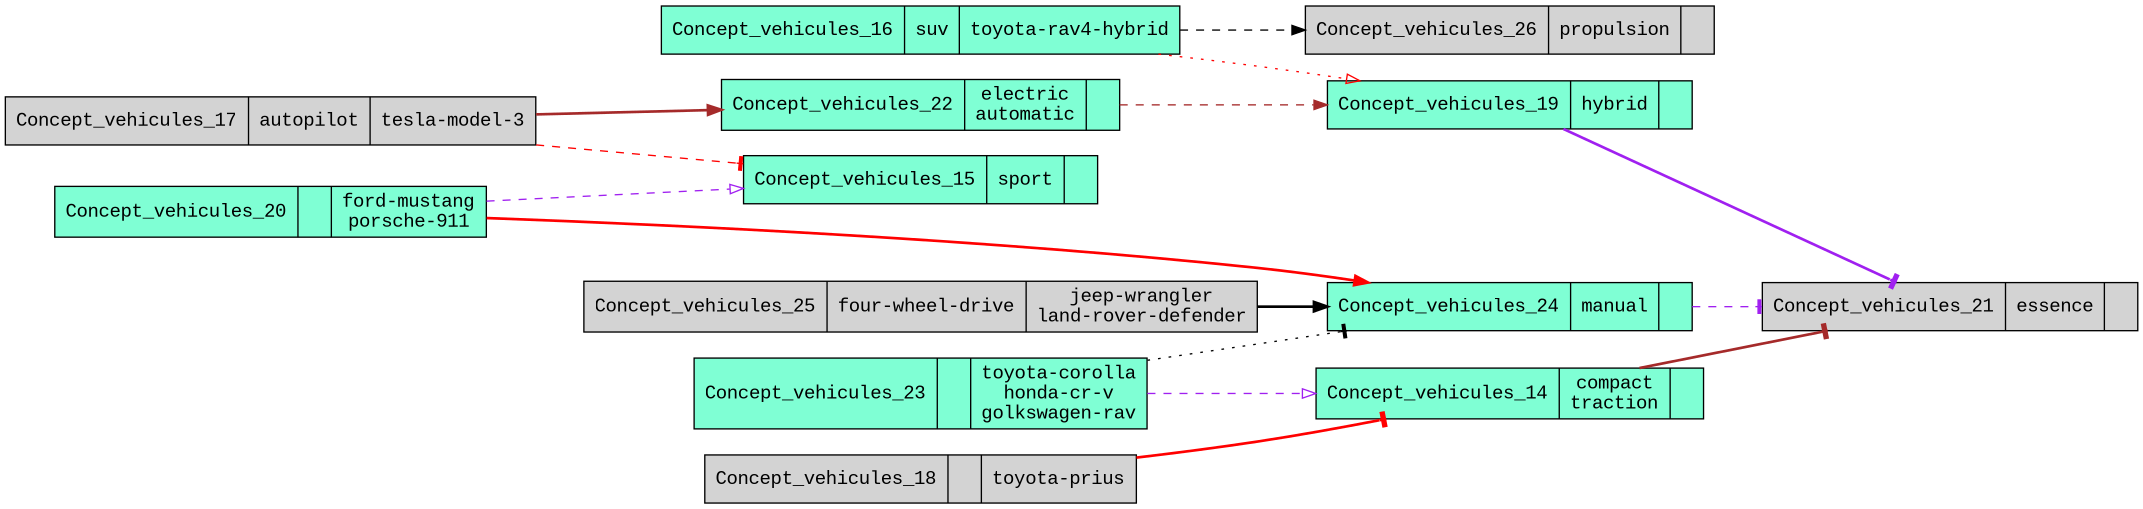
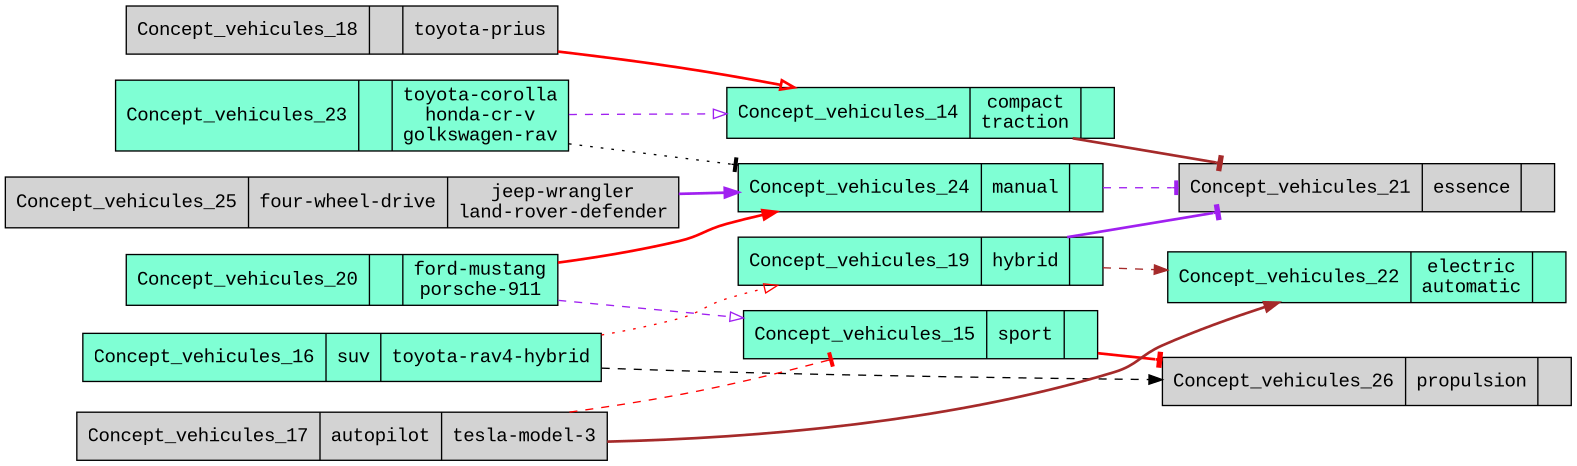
edge "Concept_vehicules_22" -> "Concept_vehicules_19": reversed
edge "Concept_vehicules_25" -> "Concept_vehicules_24": color black -> purple
edge "Concept_vehicules_15" -> "Concept_vehicules_26": added
edge "Concept_vehicules_18" -> "Concept_vehicules_14": arrowhead tee -> onormal
